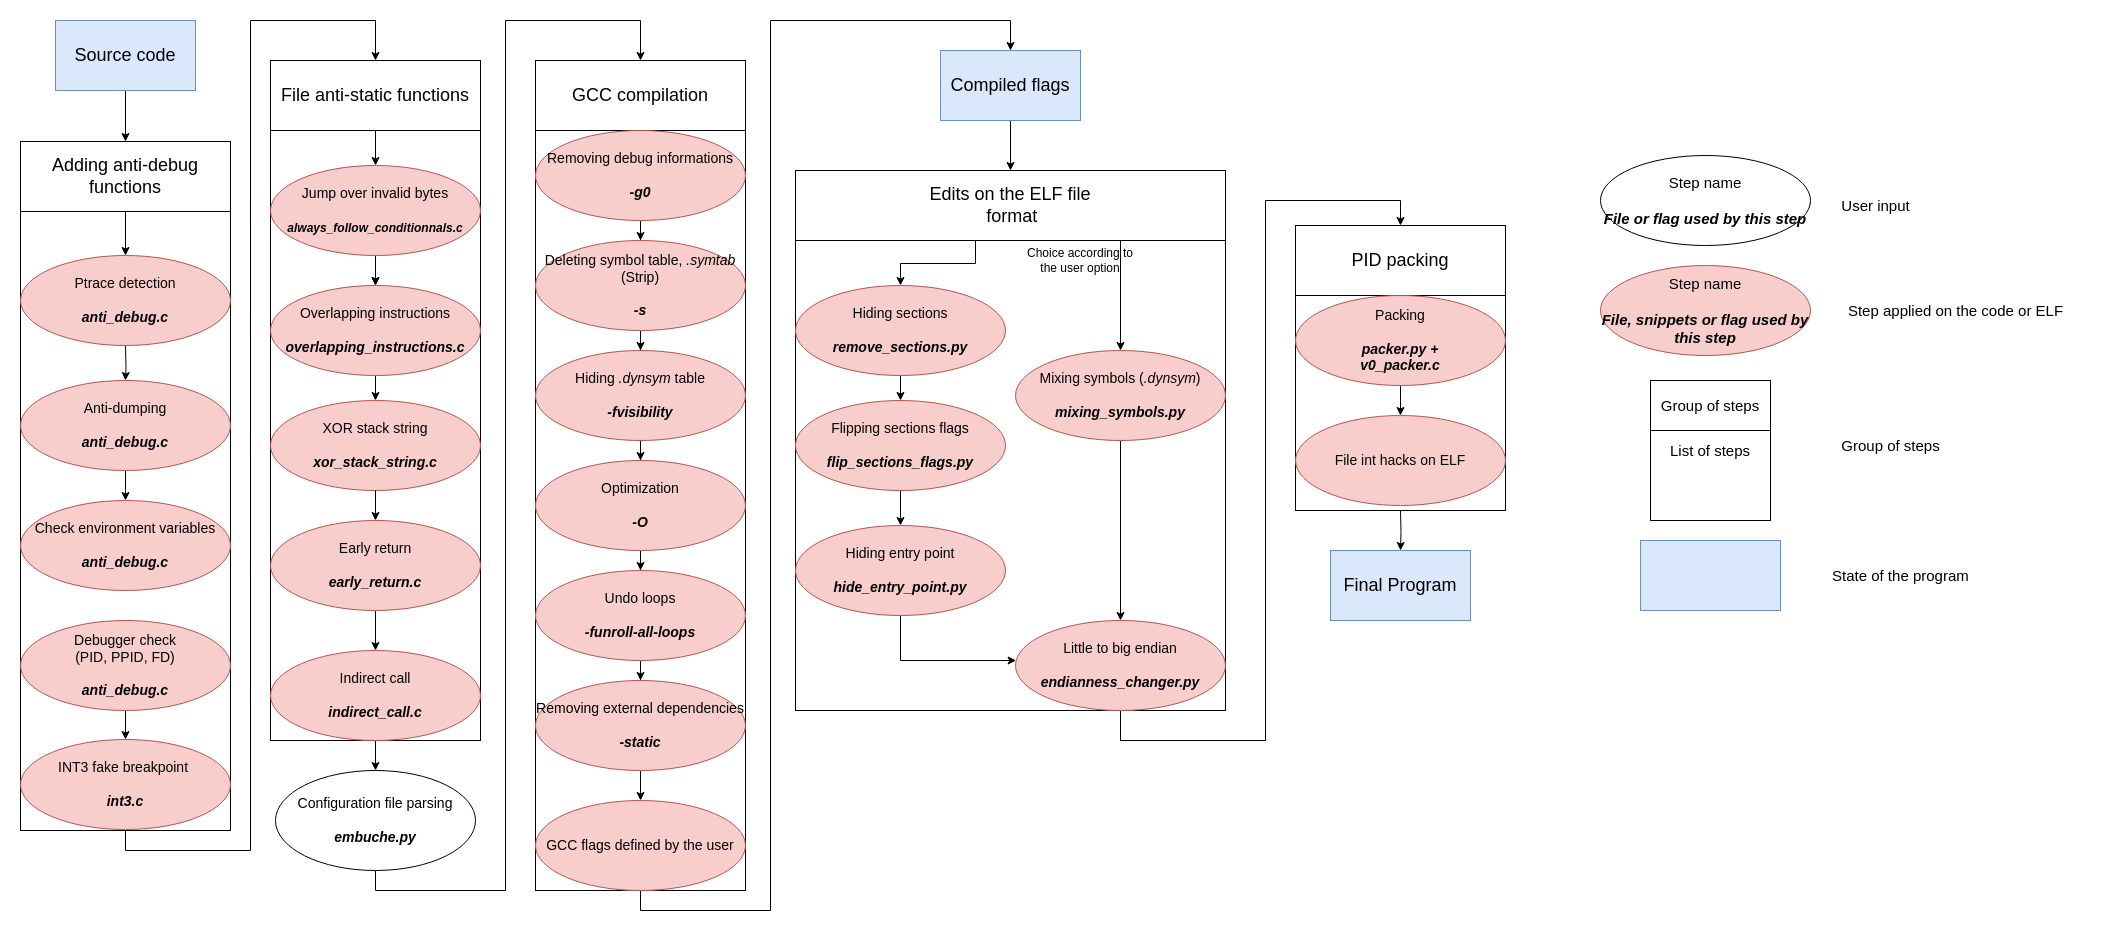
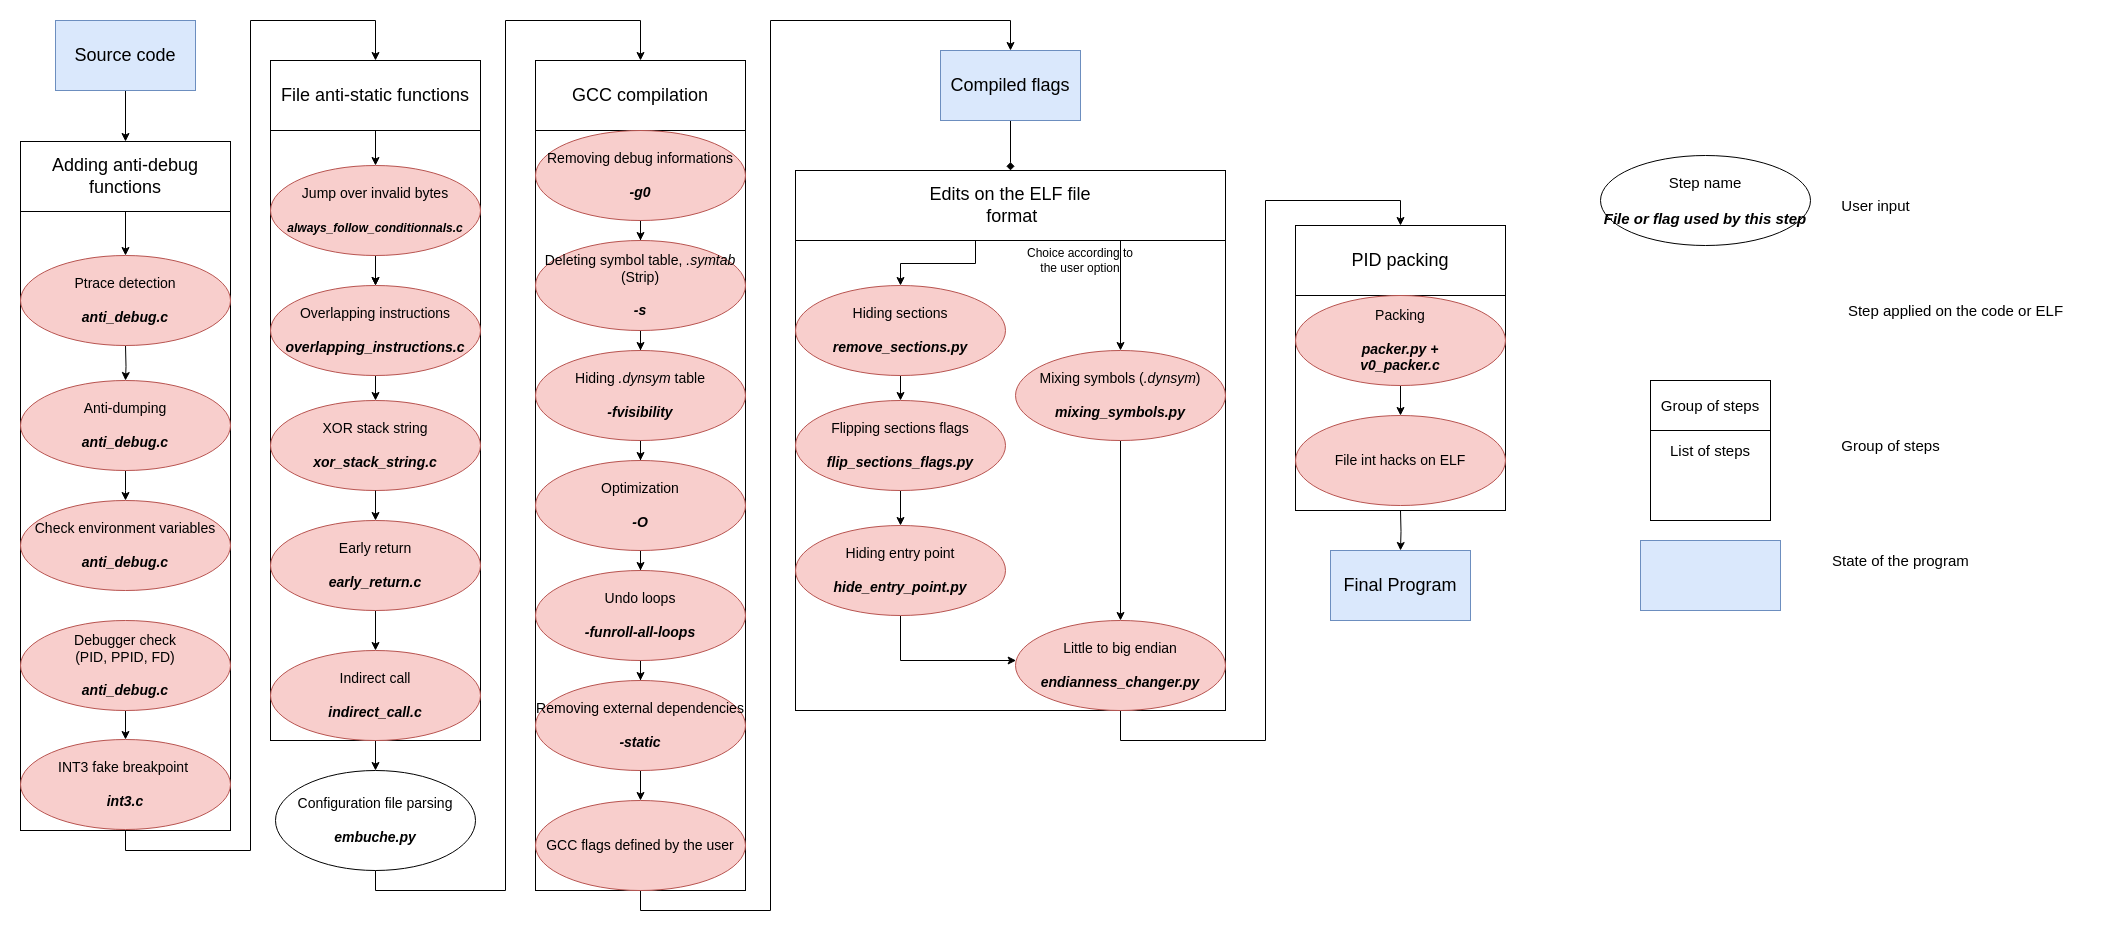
edge "Compiled flags" -> "Edits on the ELF file format": arrowhead classic -> diamond
node "Step name File, snippets or flag used by this step": removed
node "State of the program": moved (1916, 576) -> (1916, 561)
